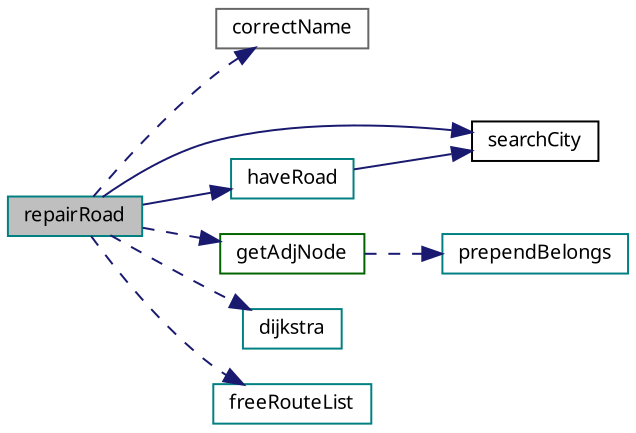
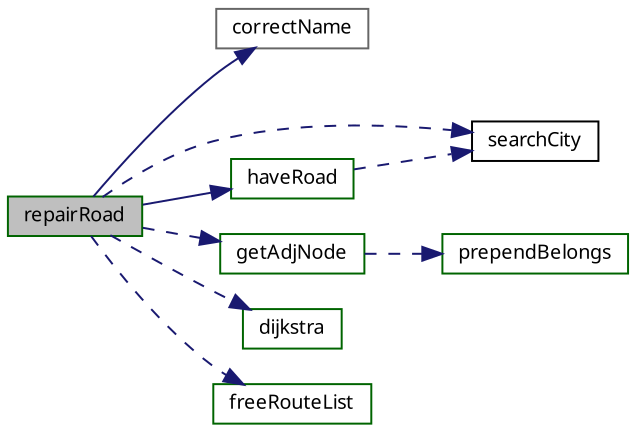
edge "repairRoad" -> "correctName": style dashed -> solid
edge "repairRoad" -> "searchCity": style solid -> dashed
edge "haveRoad" -> "searchCity": style solid -> dashed
node "haveRoad": color teal -> darkgreen
node "repairRoad": color teal -> darkgreen
node "prependBelongs": color teal -> darkgreen
node "dijkstra": color teal -> darkgreen
node "freeRouteList": color teal -> darkgreen
